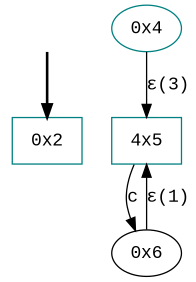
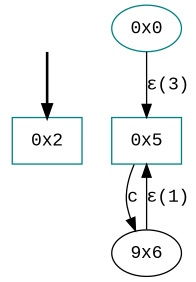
node "0x4": label "0x4" -> "0x0"
node "4x5": label "4x5" -> "0x5"
node "0x6": label "0x6" -> "9x6"
